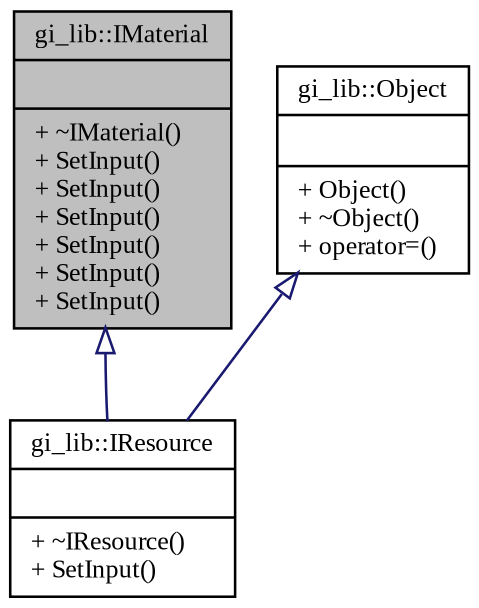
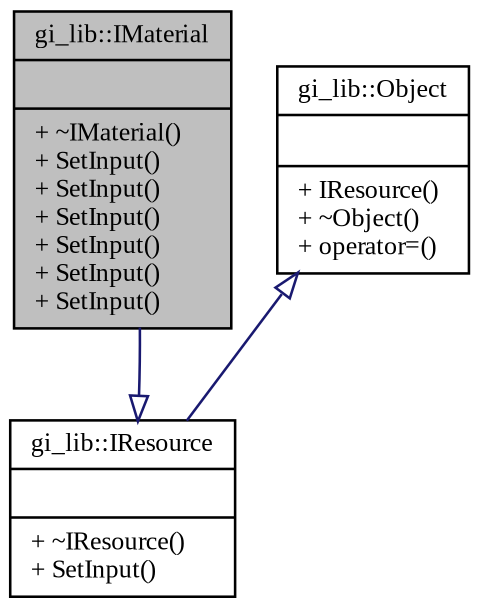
node "gi_lib::Object": text "+ Object()" -> "+ IResource()"
edge "gi_lib::IResource" -> "gi_lib::IMaterial": reversed
